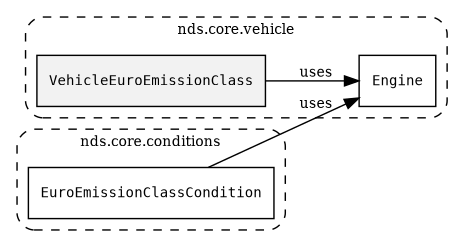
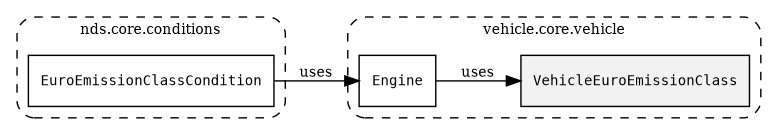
cluster "nds.core.vehicle": label "nds.core.vehicle" -> "vehicle.core.vehicle"
edge "VehicleEuroEmissionClass" -> "Engine": reversed
